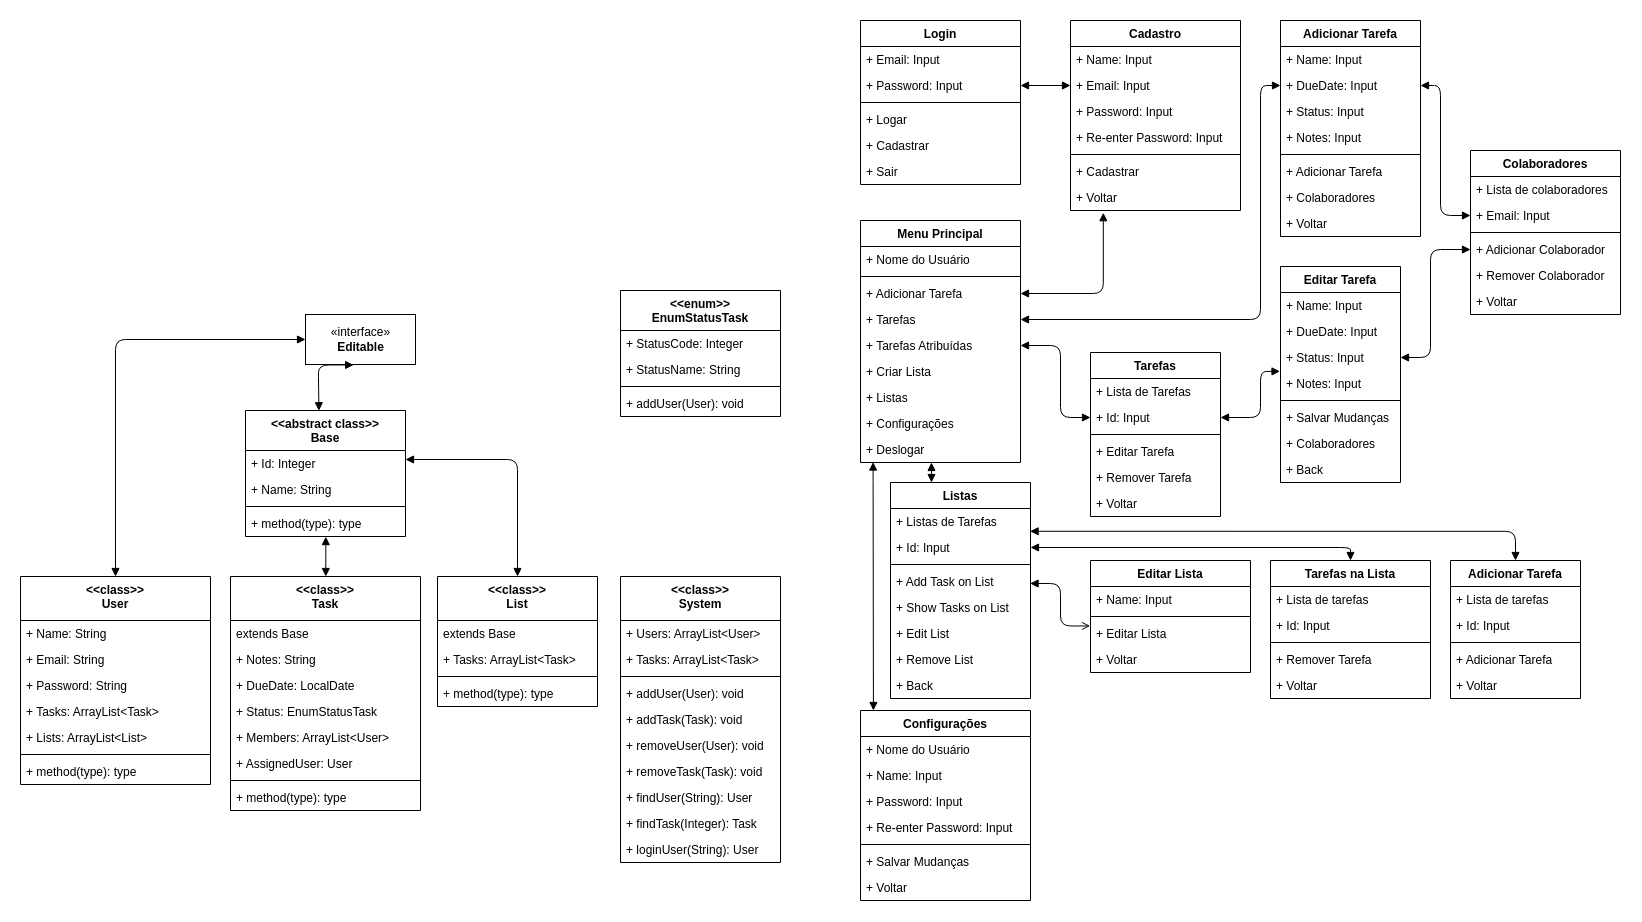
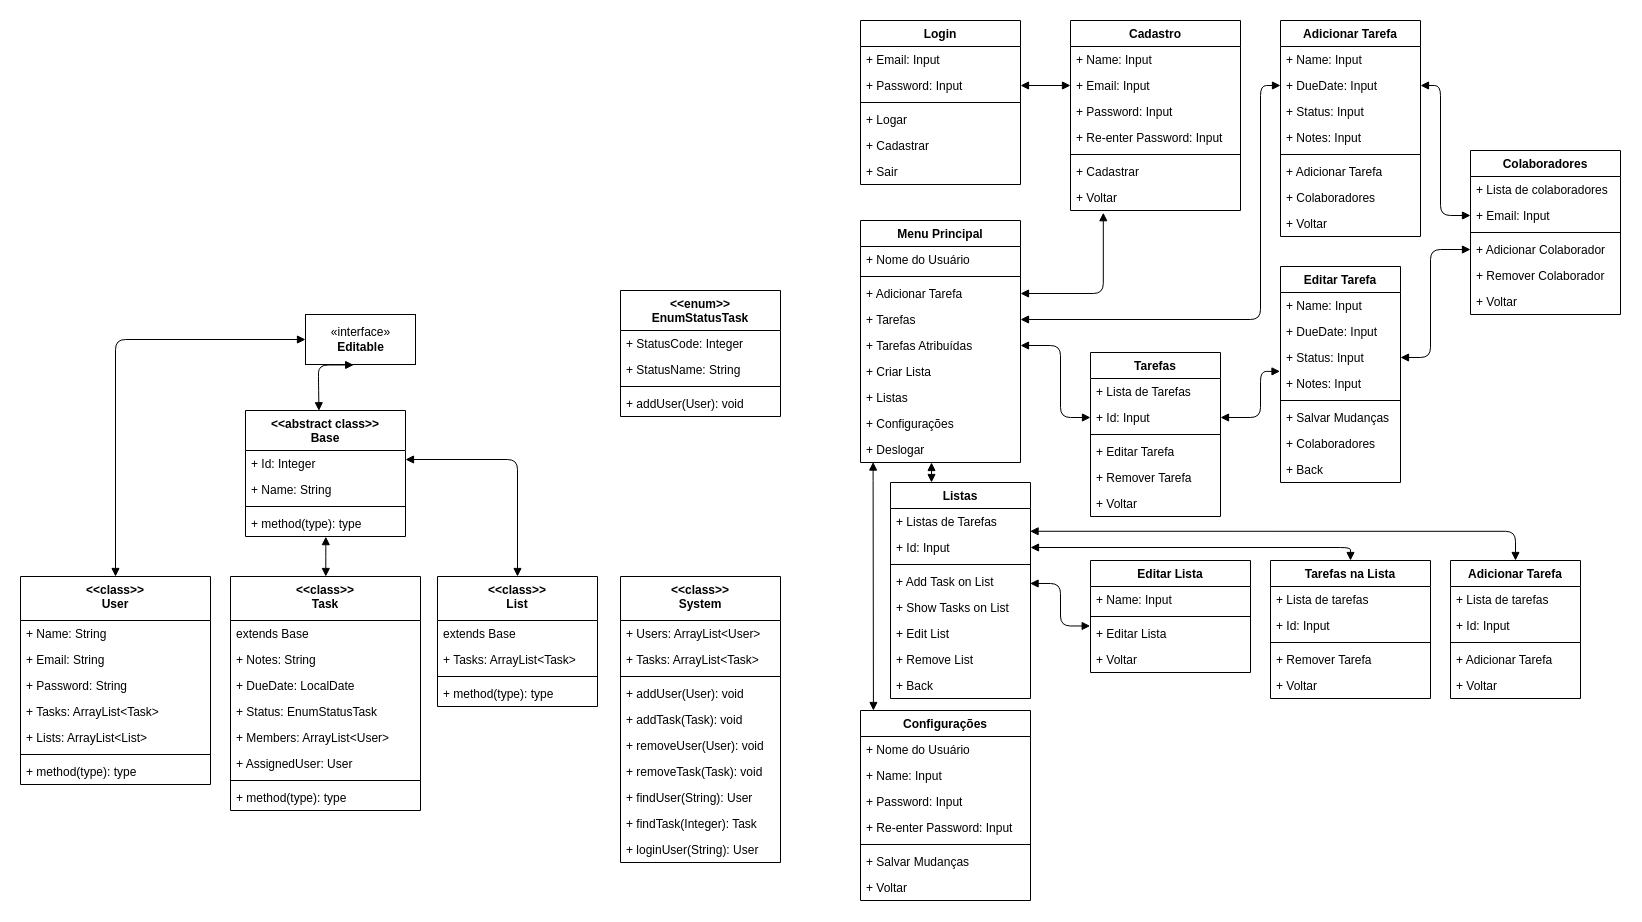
edge "+ Add Task on List" -- "+ Editar Lista": arrowhead open -> block
